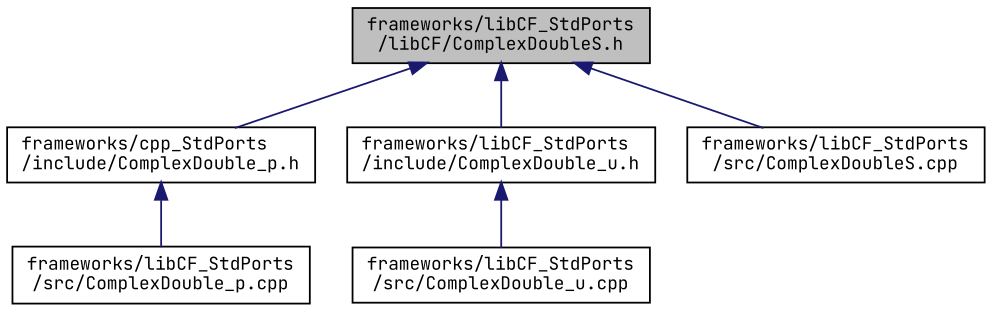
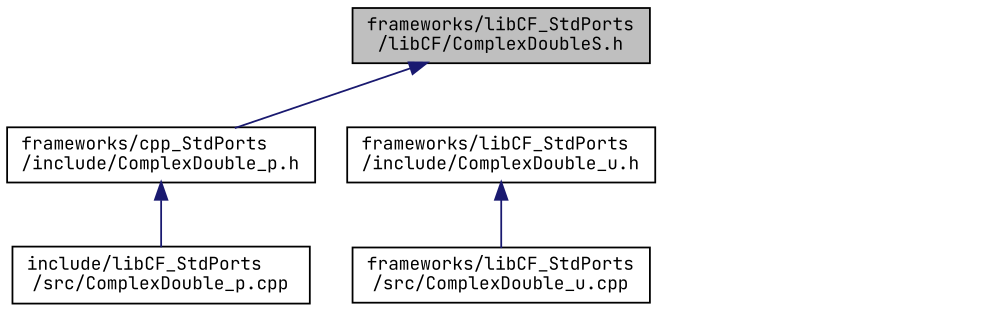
edge "frameworks/libCF_StdPorts /include/ComplexDouble_u.h" -> "frameworks/libCF_StdPorts /libCF/ComplexDoubleS.h": removed
node "frameworks/libCF_StdPorts /src/ComplexDoubleS.cpp": removed
node "frameworks/libCF_StdPorts /src/ComplexDouble_p.cpp": label "frameworks/libCF_StdPorts /src/ComplexDouble_p.cpp" -> "include/libCF_StdPorts /src/ComplexDouble_p.cpp"
